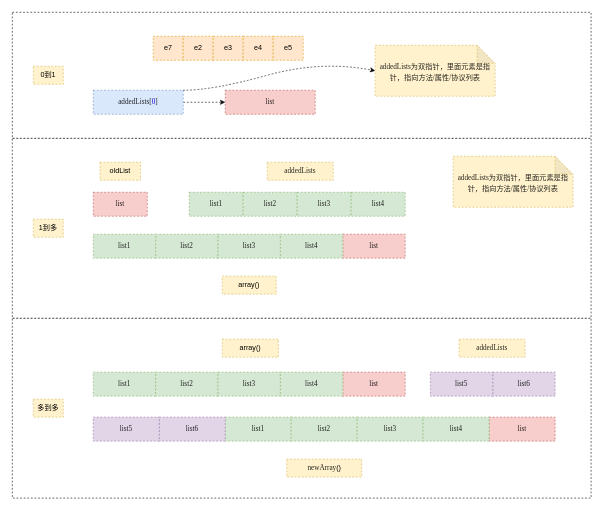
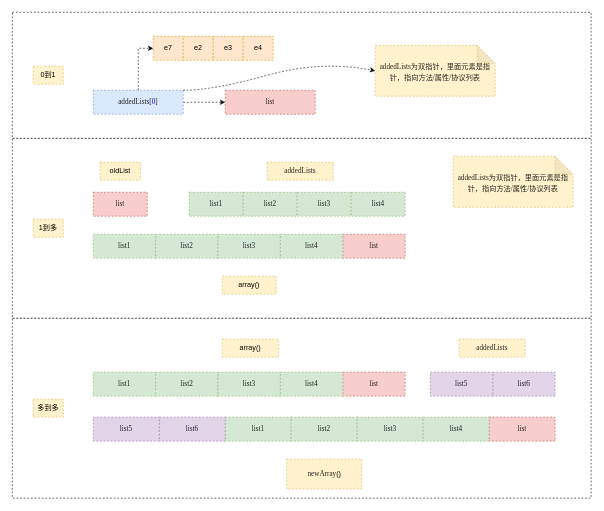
edge "addedLists[0]" -> "e7": added
node "e5": removed
node "newArray()": size 75x18 -> 75x30
